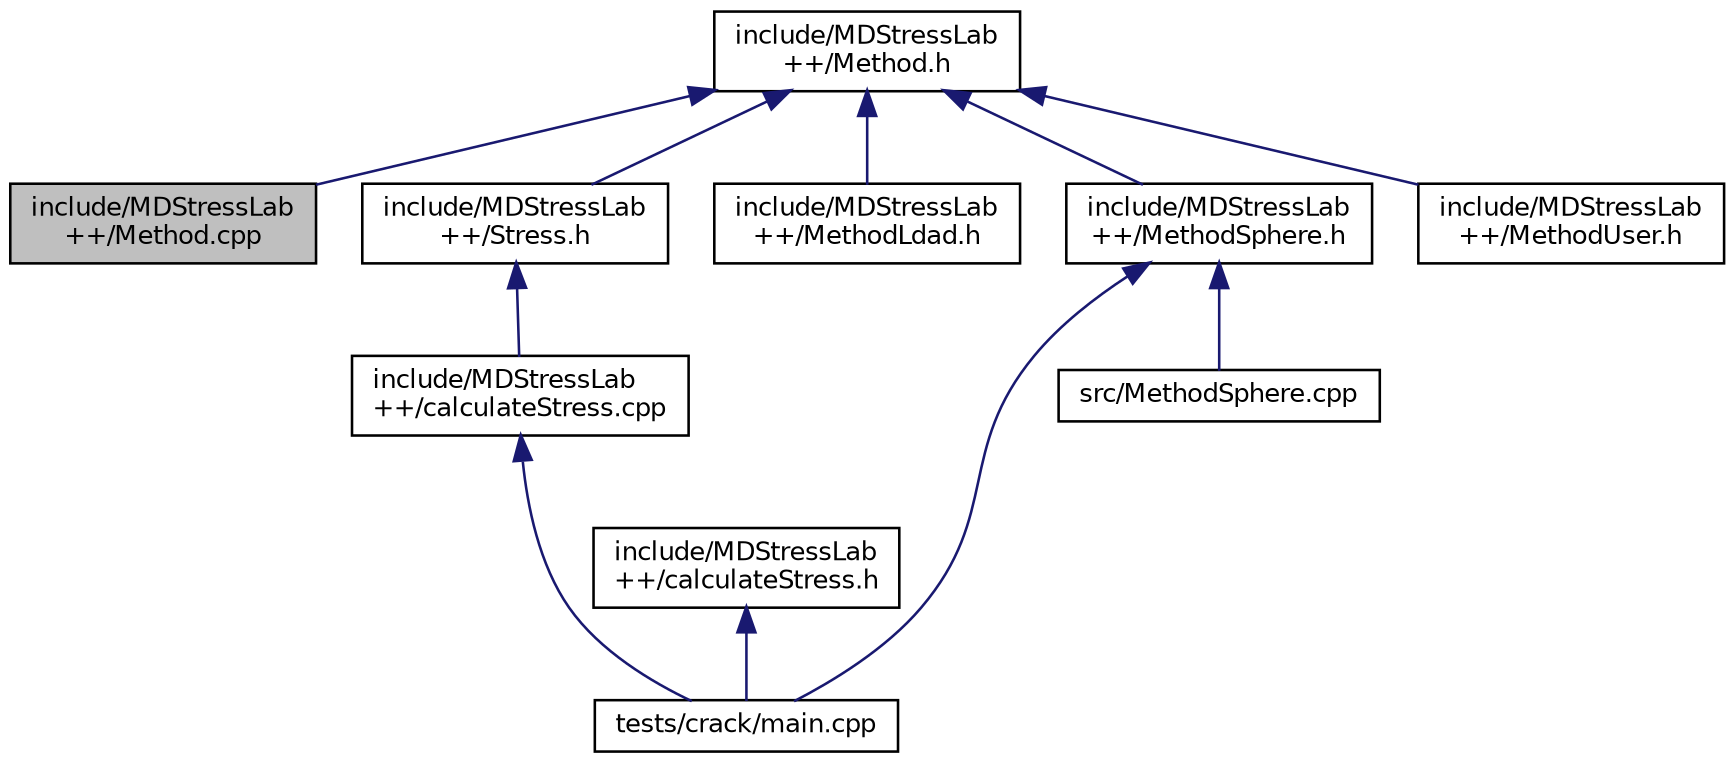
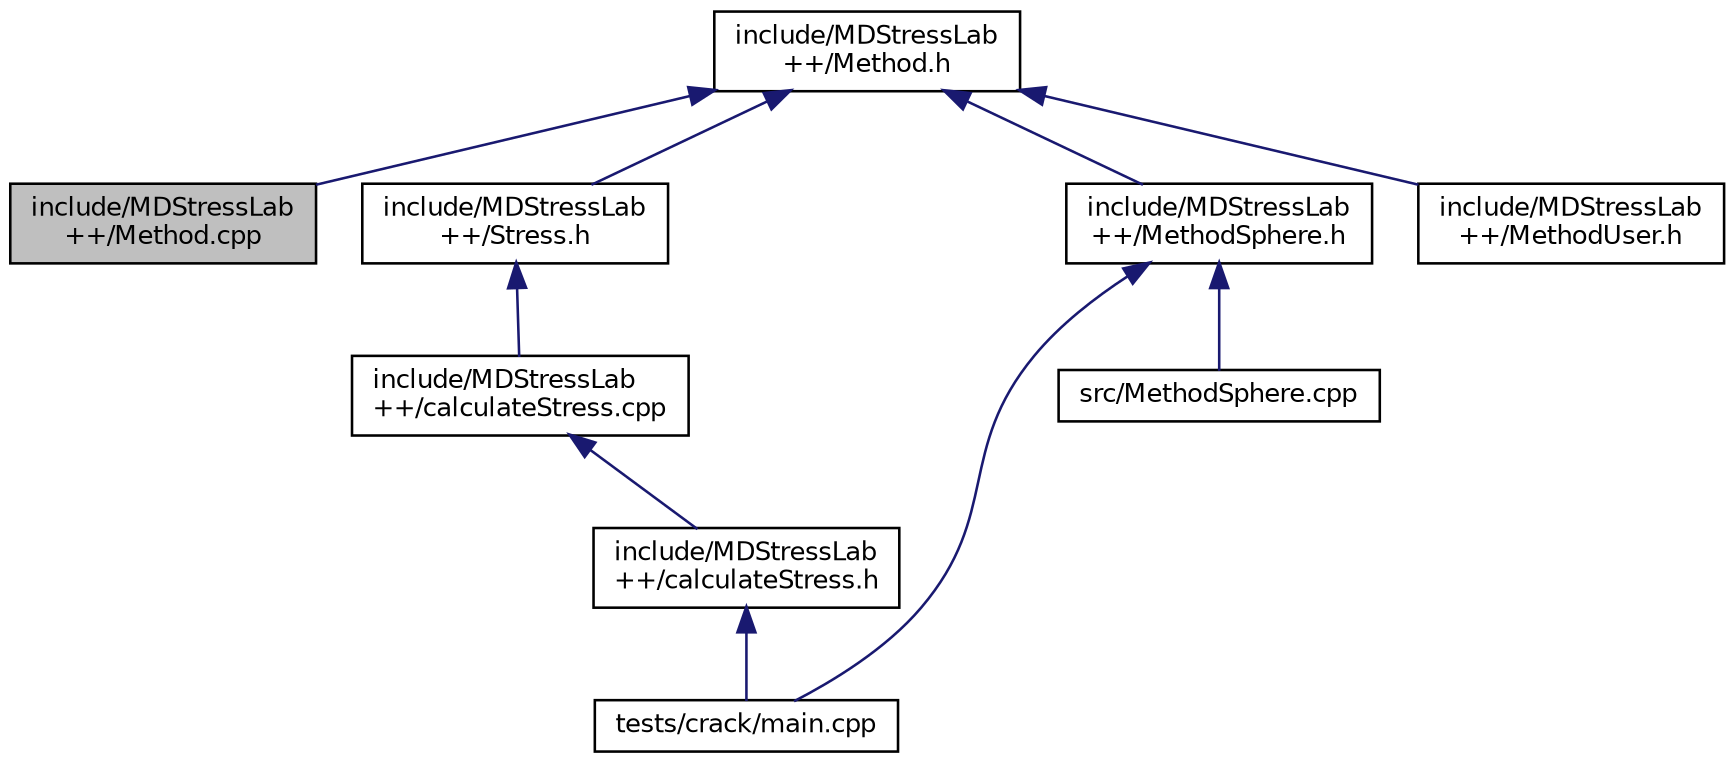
node "include/MDStressLab ++/MethodLdad.h": removed
edge "tests/crack/main.cpp" -> "include/MDStressLab ++/calculateStress.cpp": now "include/MDStressLab ++/calculateStress.h" -> "include/MDStressLab ++/calculateStress.cpp"
